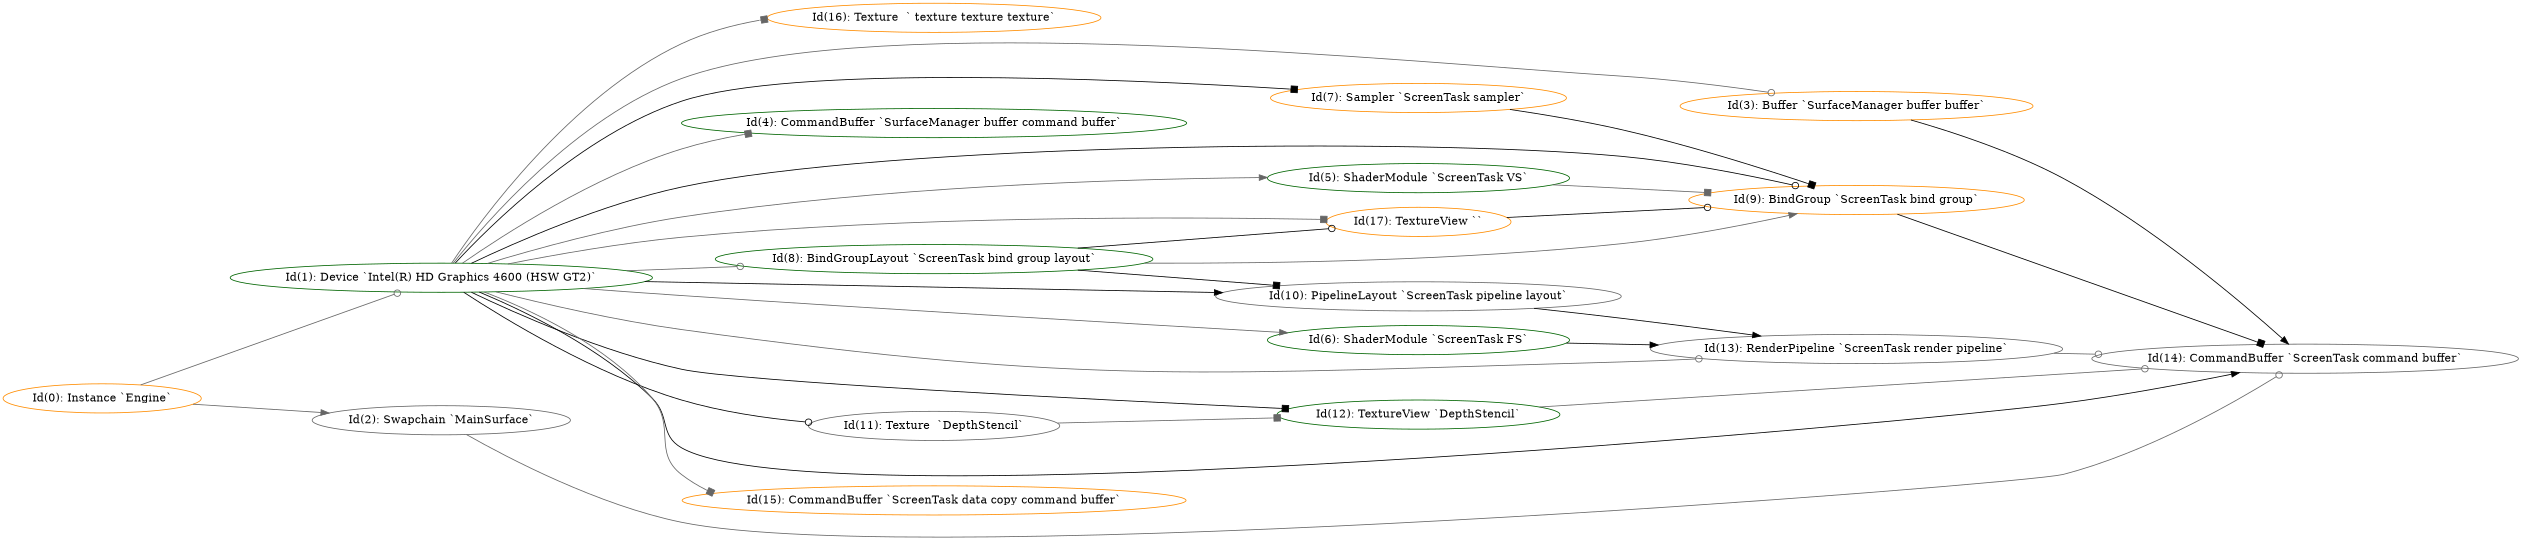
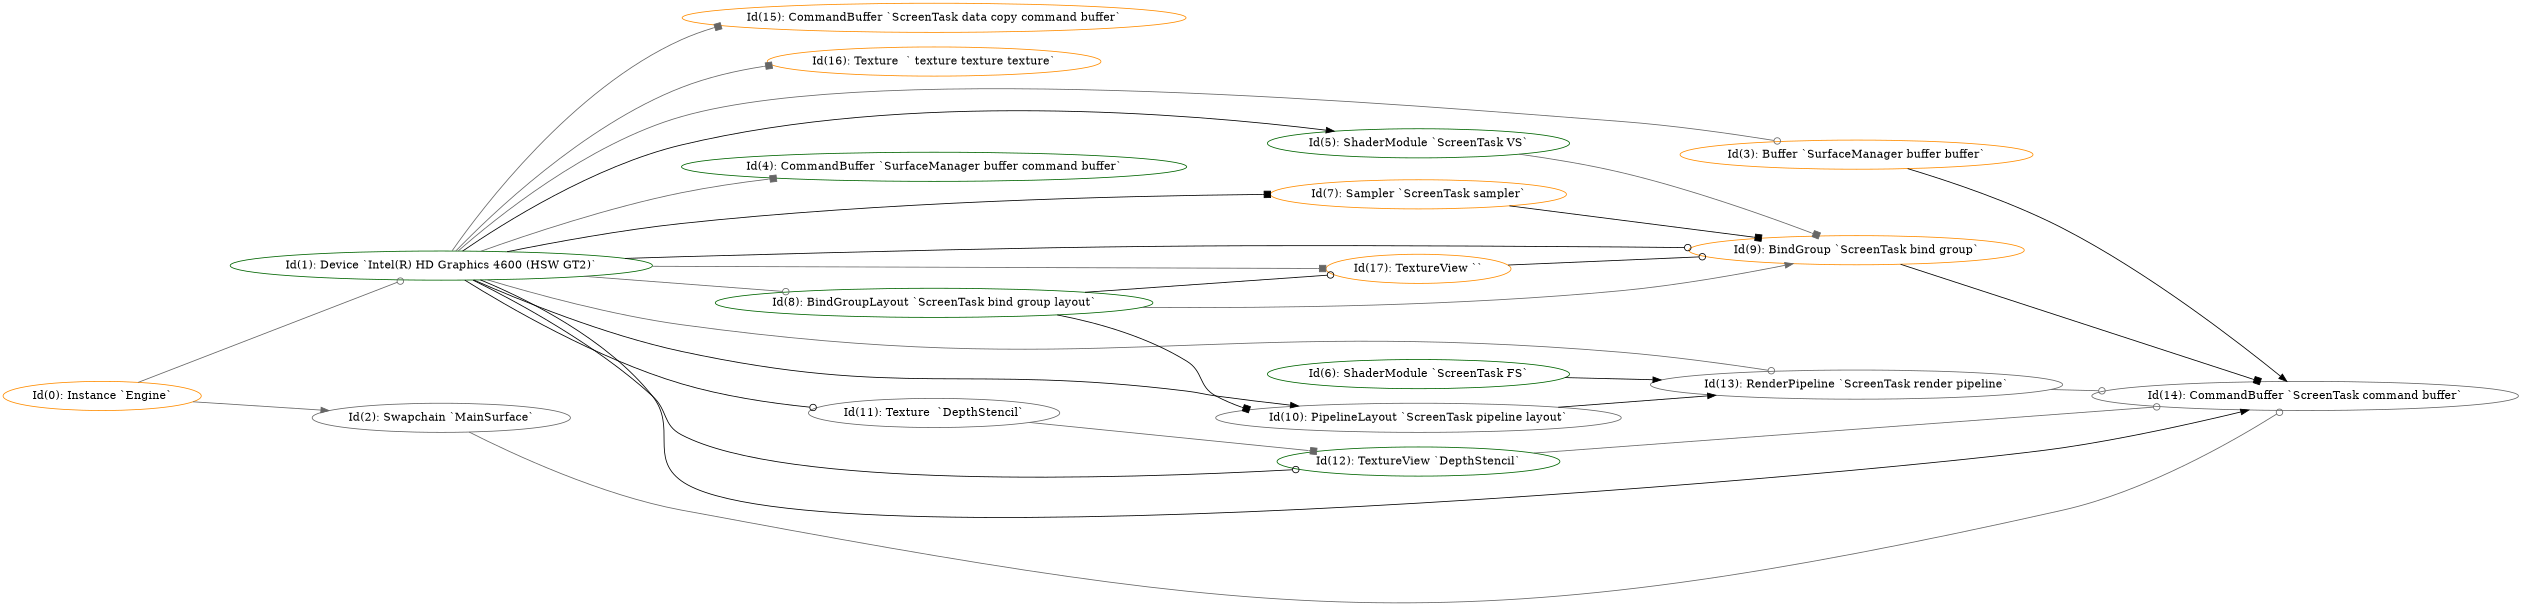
edge "Id(1): Device `Intel(R) HD Graphics 4600 (HSW GT2)`" -> "Id(5): ShaderModule `ScreenTask VS`": color gray40 -> black
edge "Id(1): Device `Intel(R) HD Graphics 4600 (HSW GT2)`" -> "Id(6): ShaderModule `ScreenTask FS`": removed
edge "Id(1): Device `Intel(R) HD Graphics 4600 (HSW GT2)`" -> "Id(12): TextureView `DepthStencil`": arrowhead box -> odot
